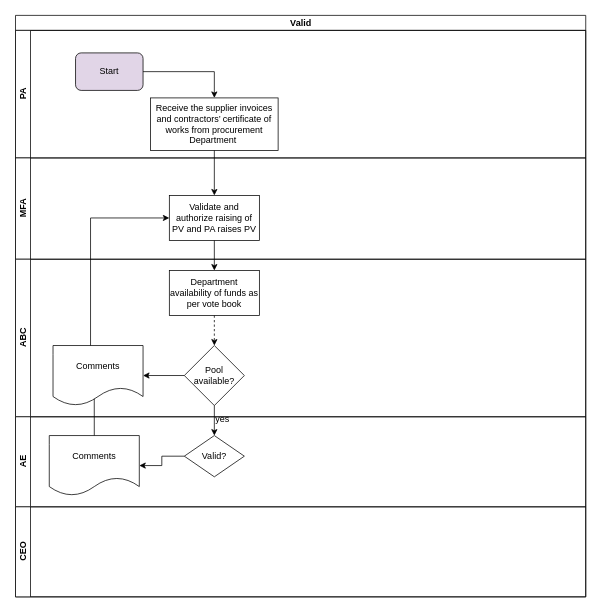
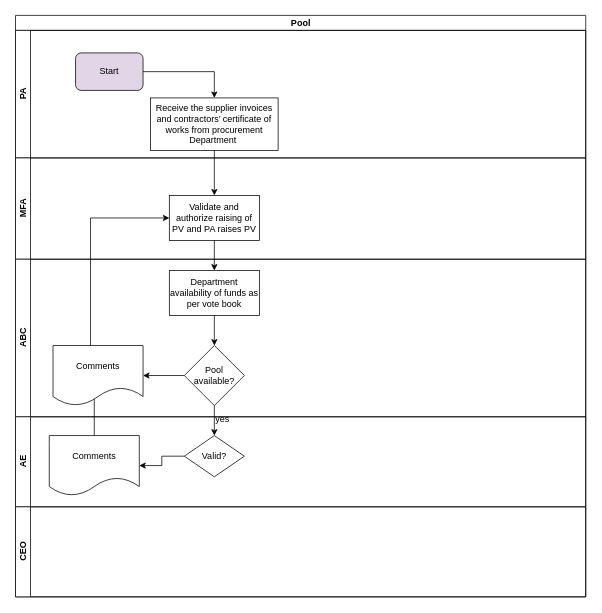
node "Valid": label "Valid" -> "Pool"
edge "Department availability of funds as per vote book" -> "Pool available?": style dashed -> solid
